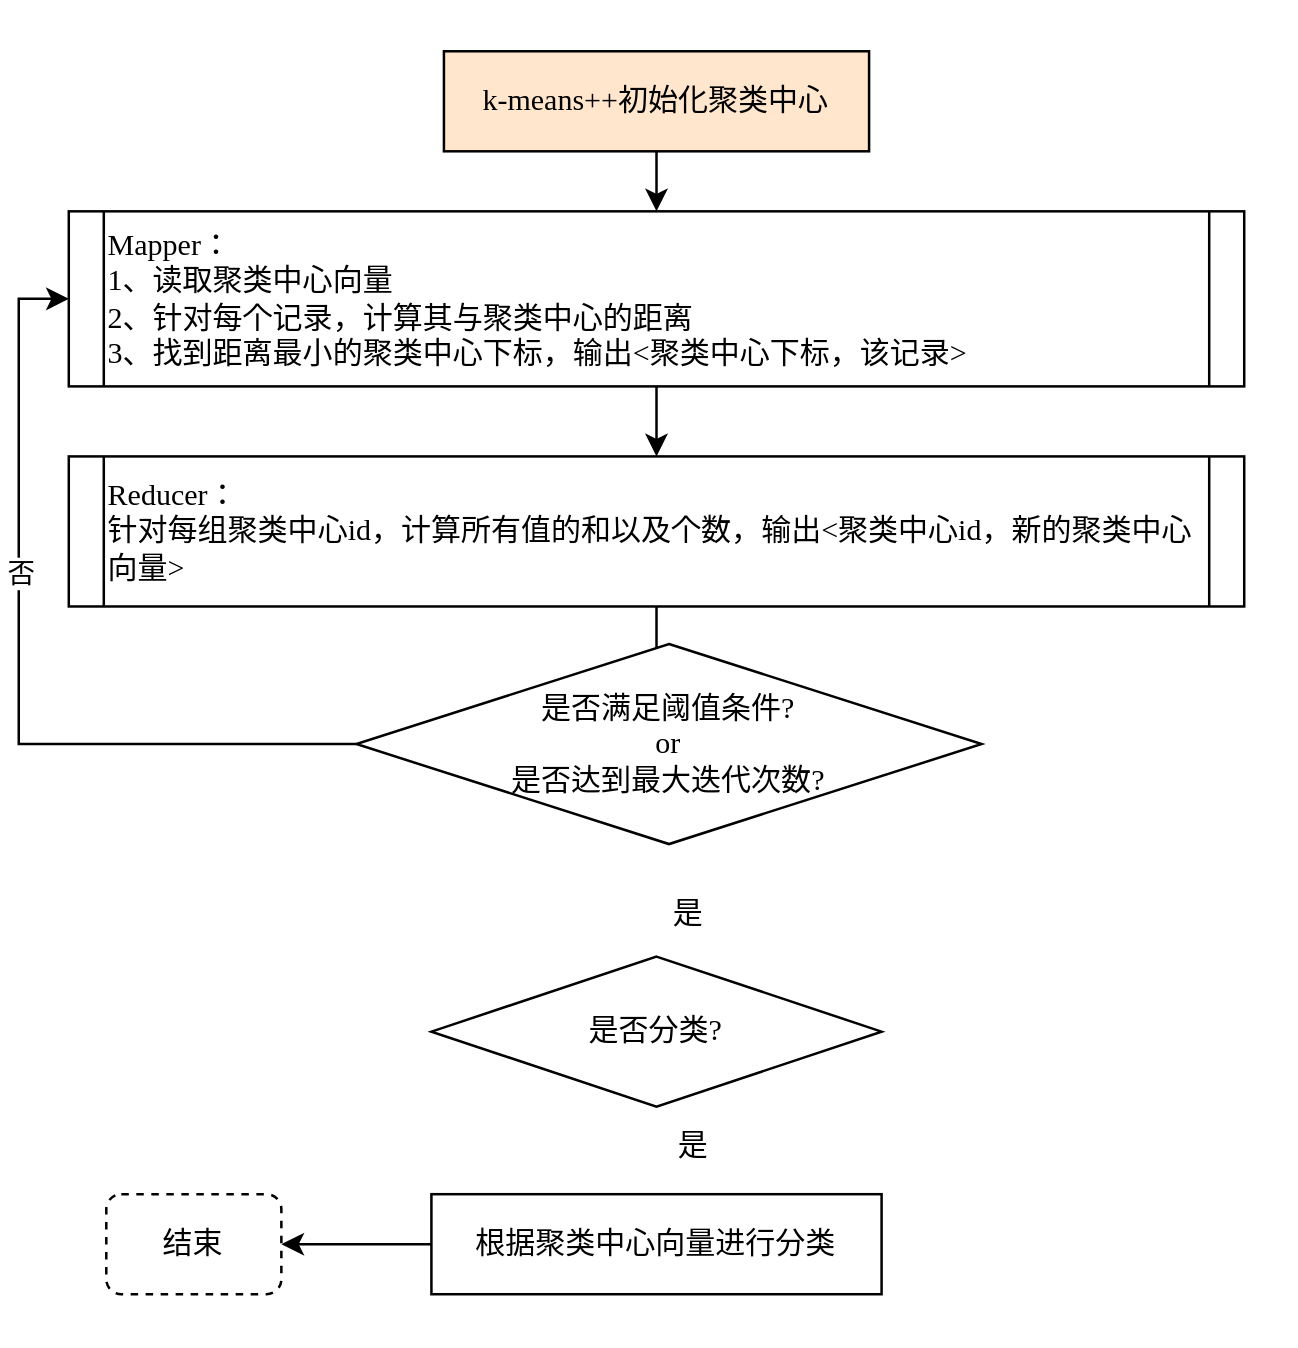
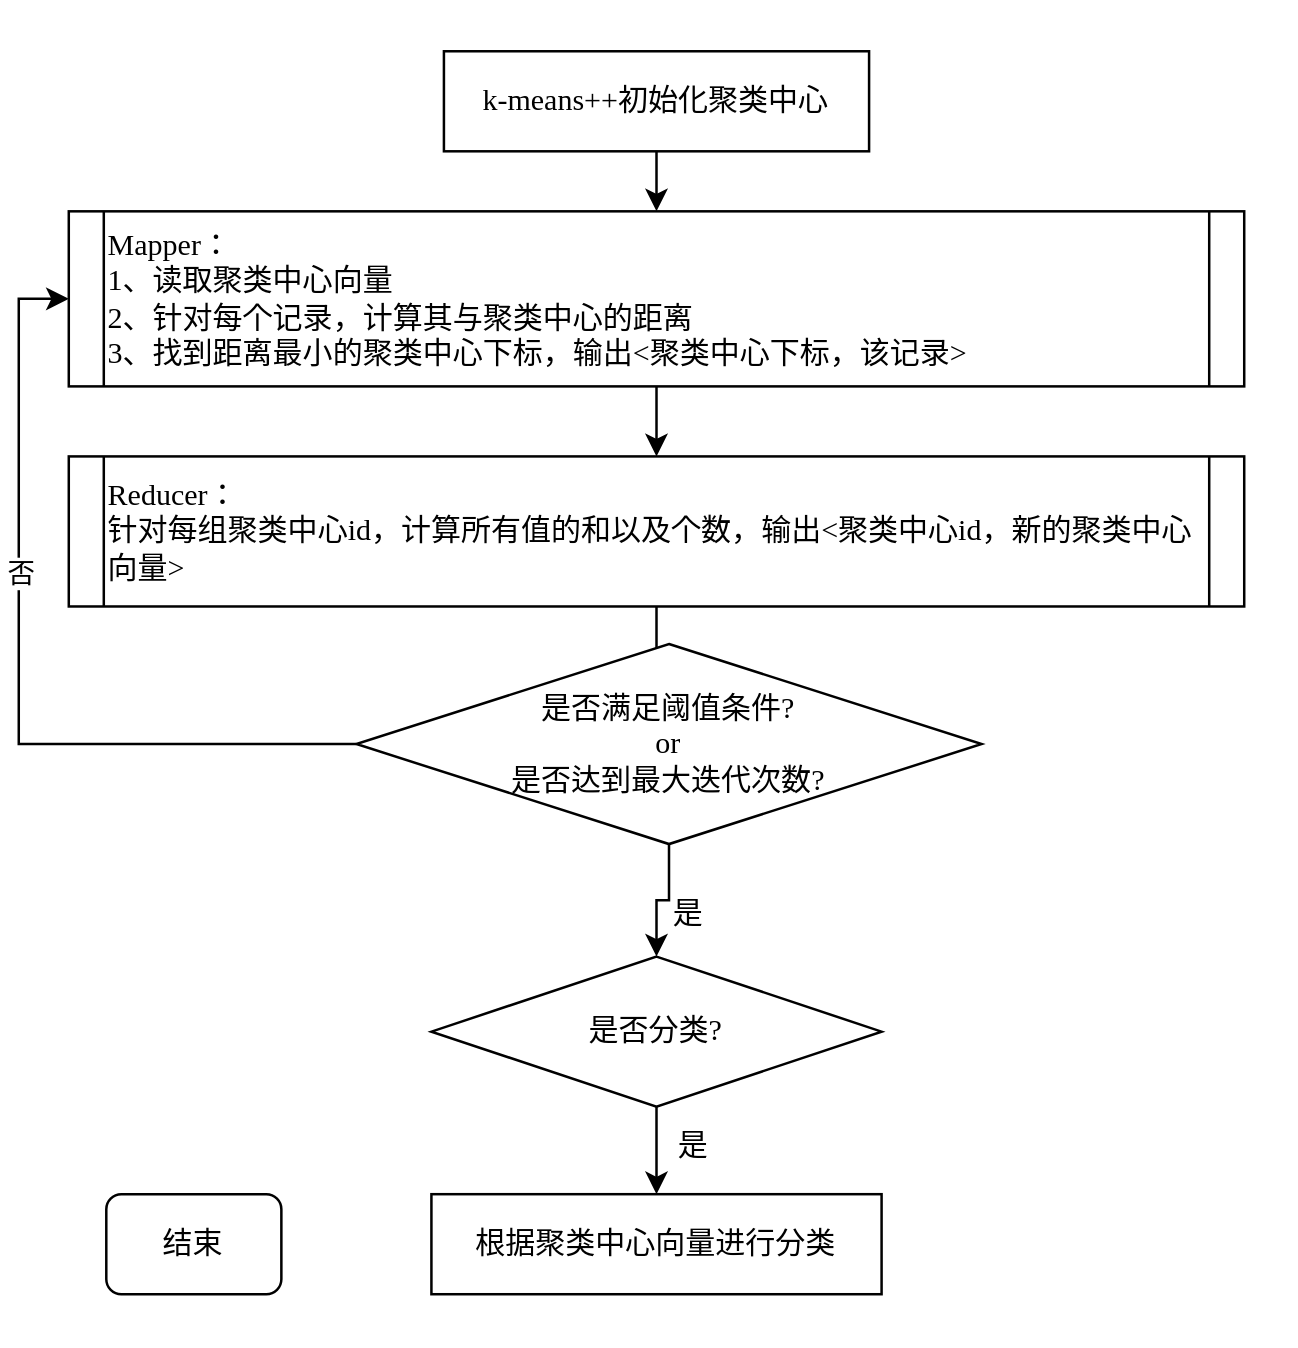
node "k-means++初始化聚类中心": fillcolor #ffe6cc -> #ffffff
edge "是否满足阈值条件? or 是否达到最大迭代次数?" -> "是否分类?": added
edge "是否分类?" -> "根据聚类中心向量进行分类": added
node "结束": style dashed -> solid
edge "根据聚类中心向量进行分类" -> "结束": removed
